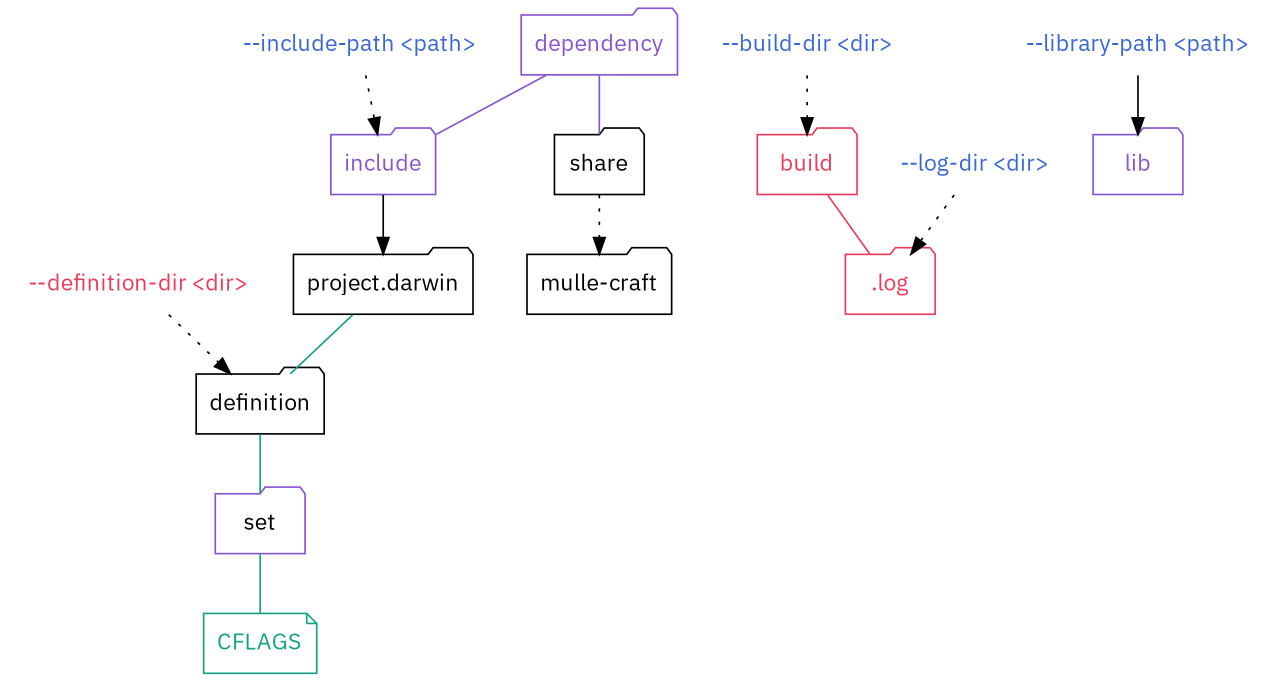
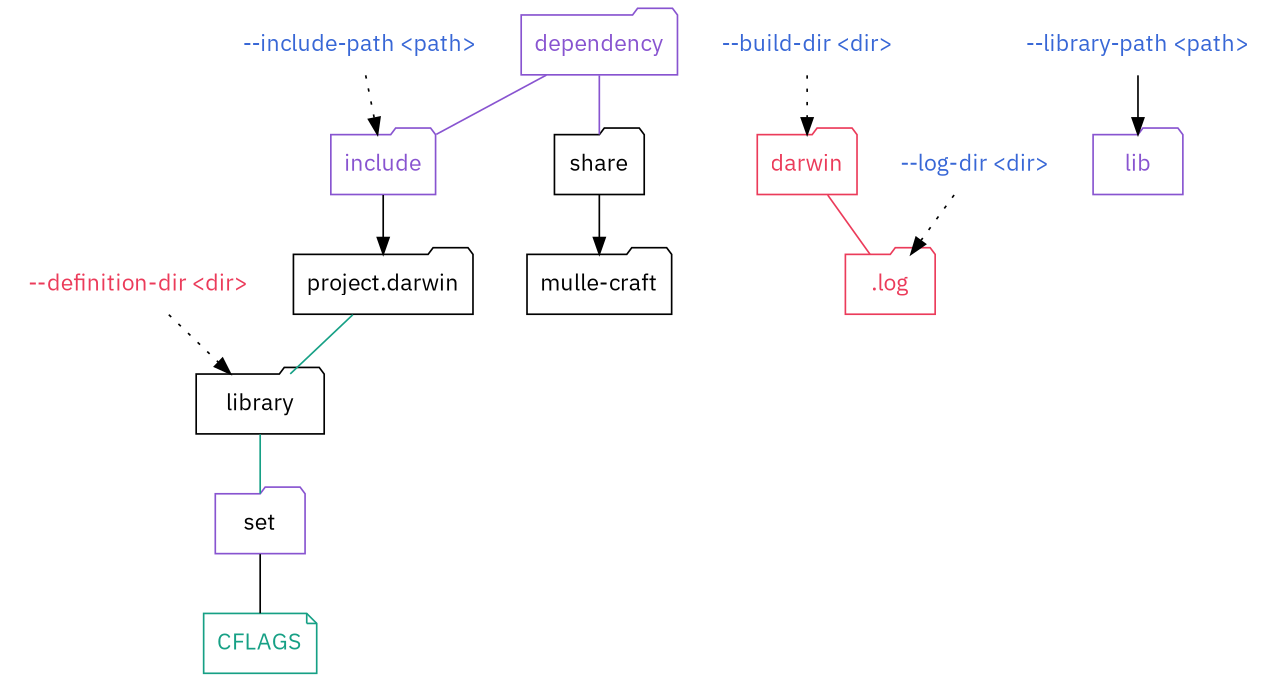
node "build": label "build" -> "darwin"
edge "share" -> "mulle-craft": style dotted -> solid
node "definition": label "definition" -> "library"
edge "set" -- "CFLAGS": color #16a085 -> black
